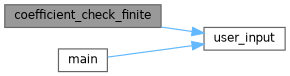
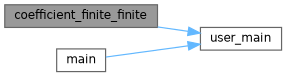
node "coefficient_check_finite": label "coefficient_check_finite" -> "coefficient_finite_finite"
node "user_input": label "user_input" -> "user_main"
